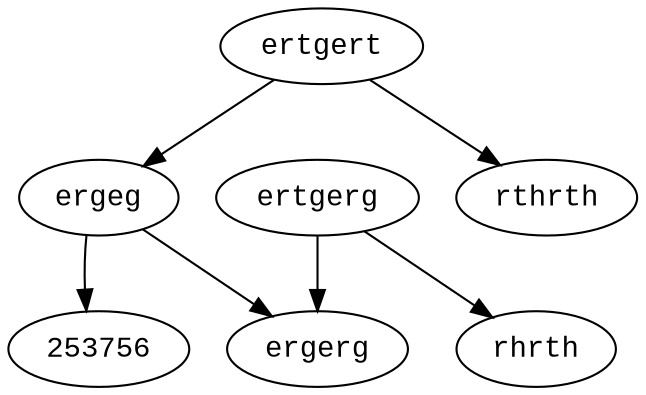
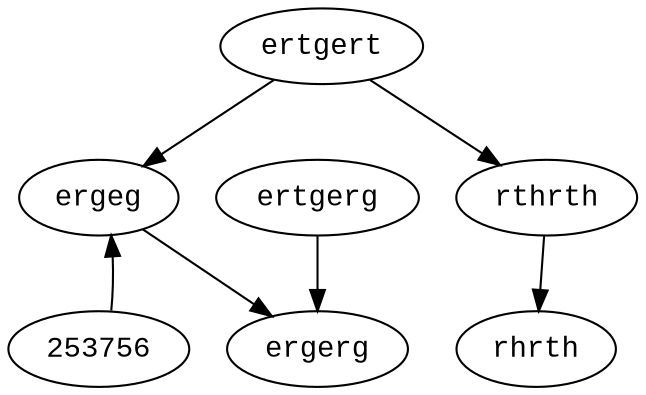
edge "ergeg" -> "253756": reversed
edge "ertgerg" -> "rhrth": now "rthrth" -> "rhrth"
